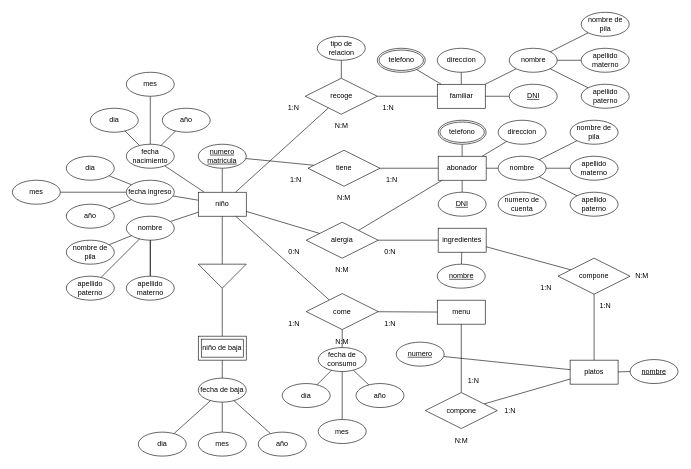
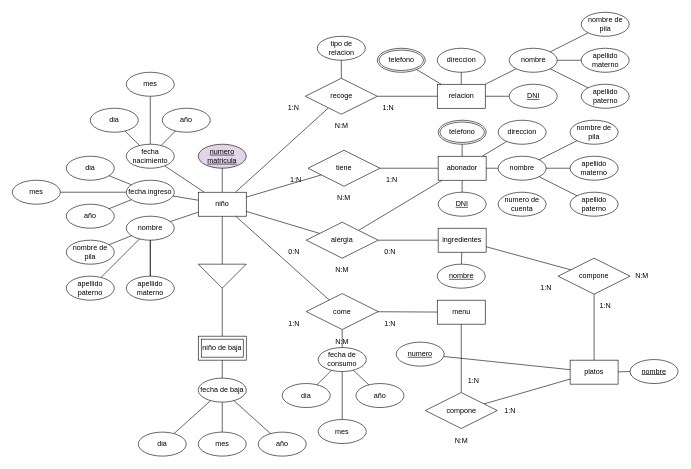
node "familiar": label "familiar" -> "relacion"
node "numero matricula": fillcolor #ffffff -> #e1d5e7
edge "numero matricula" -- "tiene": now "niño" -- "tiene"
